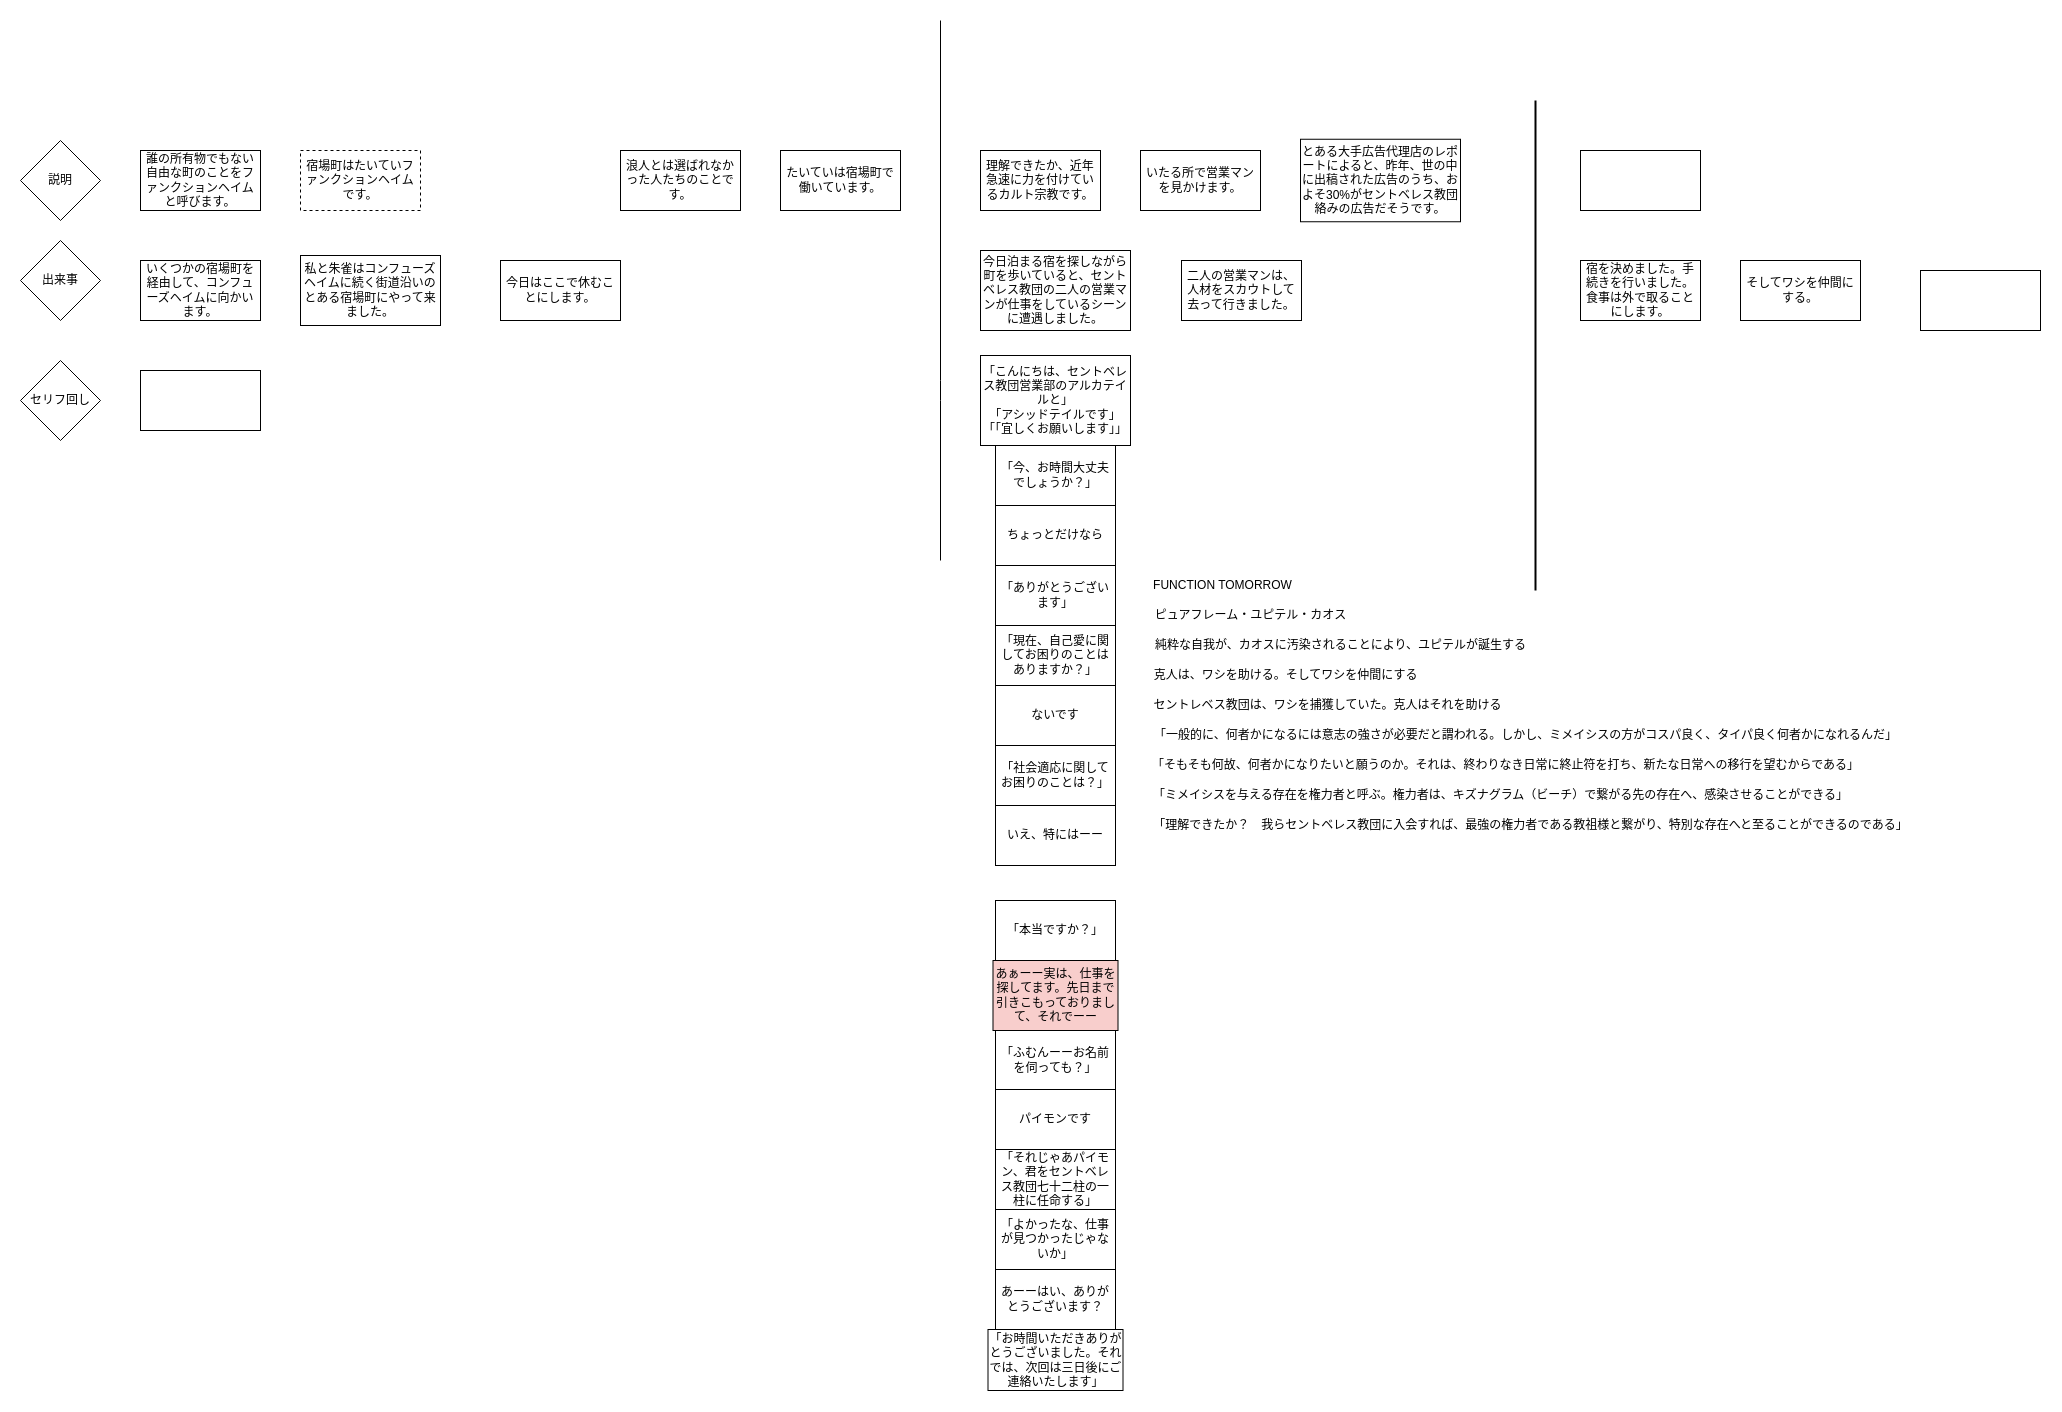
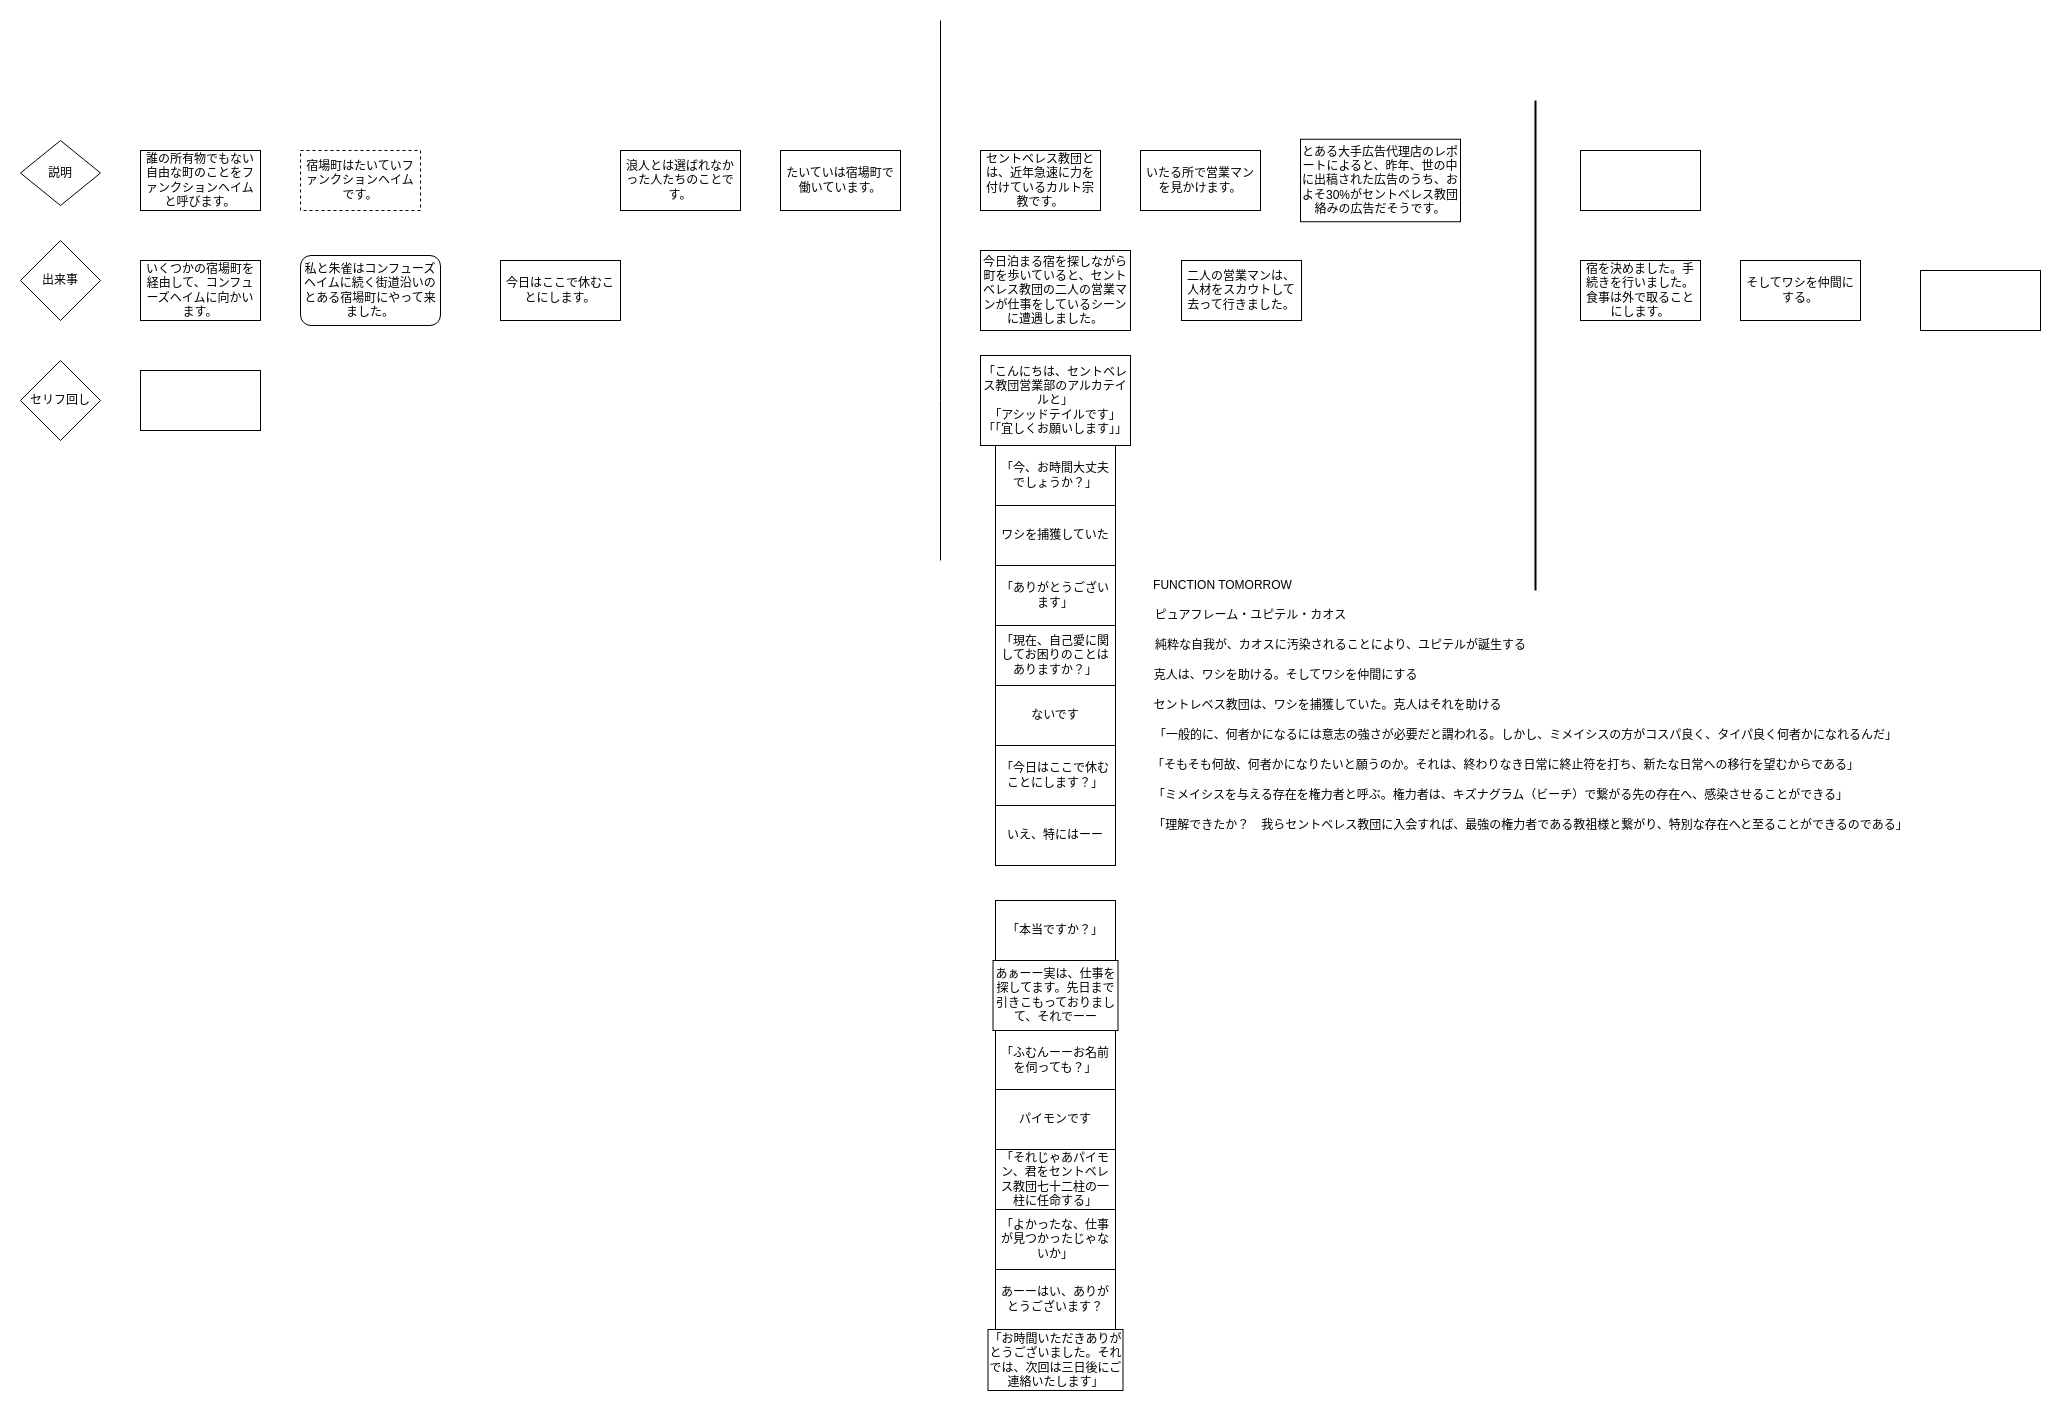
node "説明": size 80x80 -> 80x65
node "理解できたか、近年急速に力を付けているカルト宗教です。": label "理解できたか、近年急速に力を付けているカルト宗教です。" -> "セントベレス教団とは、近年急速に力を付けているカルト宗教です。"
node "私と朱雀はコンフューズヘイムに続く街道沿いのとある宿場町にやって来ました。": shape rectangle -> rounded rectangle
node "ちょっとだけなら": label "ちょっとだけなら" -> "ワシを捕獲していた"
node "「社会適応に関してお困りのことは？」": label "「社会適応に関してお困りのことは？」" -> "「今日はここで休むことにします？」"
node "あぁーー実は、仕事を探してます。先日まで引きこもっておりまして、それでーー": fillcolor #f8cecc -> #ffffff
